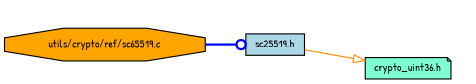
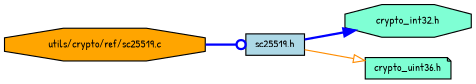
node "crypto_int32.h": added
node "utils/crypto/ref/sc65519.c": label "utils/crypto/ref/sc65519.c" -> "utils/crypto/ref/sc25519.c"
